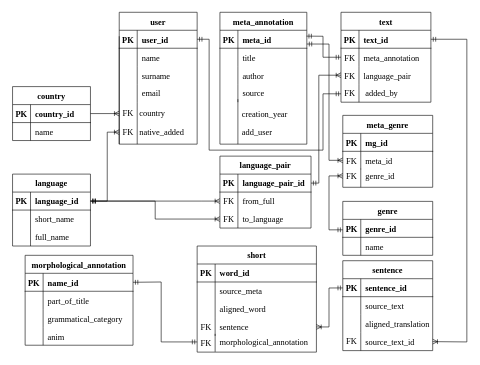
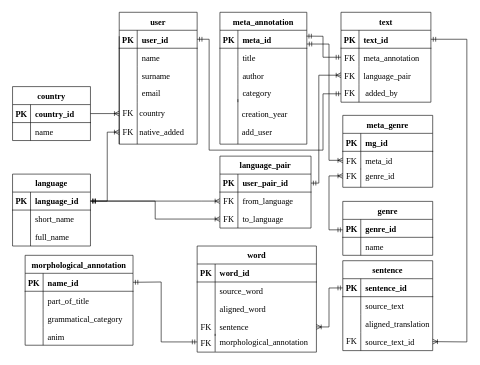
node "source": label "source" -> "category"
node "language_pair_id": label "language_pair_id" -> "user_pair_id"
node "from_full": label "from_full" -> "from_language"
node "short": label "short" -> "word"
node "source_meta": label "source_meta" -> "source_word"
